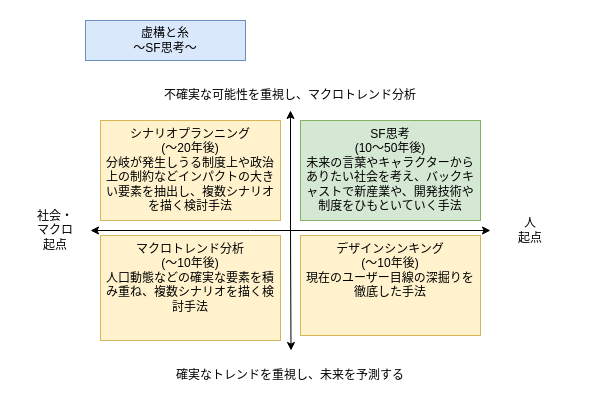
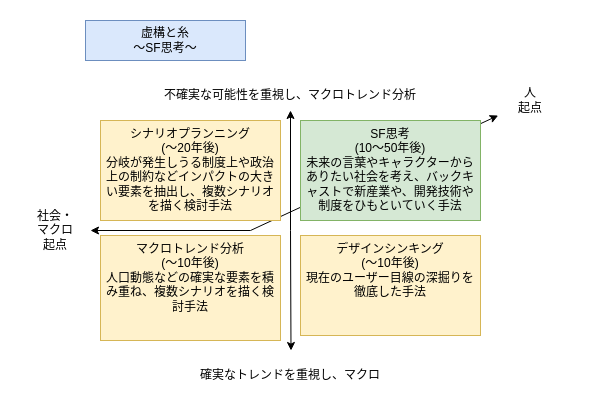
node "人 起点": moved (531, 231) -> (531, 101)
node "確実なトレンドを重視し、未来を予測する": label "確実なトレンドを重視し、未来を予測する" -> "確実なトレンドを重視し、マクロ"
